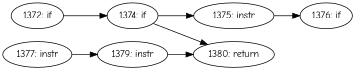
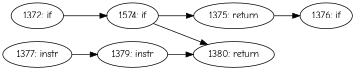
node "1374: if": label "1374: if" -> "1574: if"
node "1375: instr": label "1375: instr" -> "1375: return"
